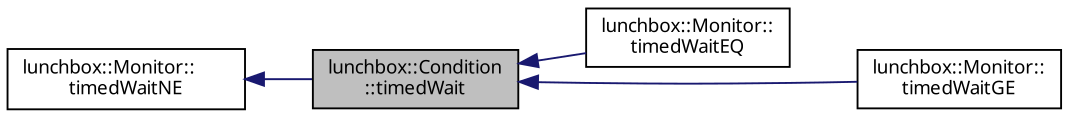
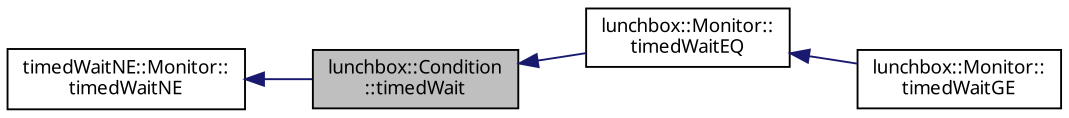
node "lunchbox::Monitor:: timedWaitNE": label "lunchbox::Monitor:: timedWaitNE" -> "timedWaitNE::Monitor:: timedWaitNE"
edge "lunchbox::Monitor:: timedWaitGE" -> "lunchbox::Condition ::timedWait": now "lunchbox::Monitor:: timedWaitGE" -> "lunchbox::Monitor:: timedWaitEQ"
